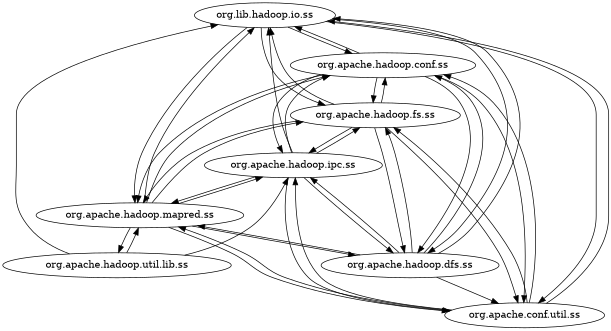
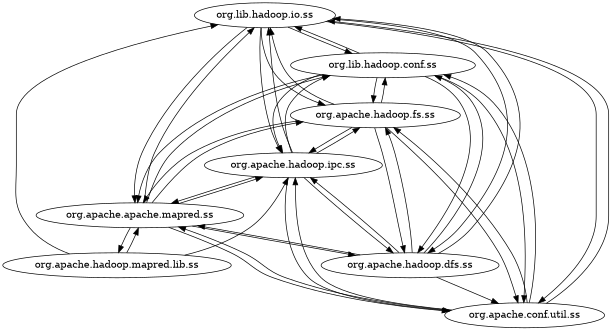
node "org.apache.hadoop.conf.ss": label "org.apache.hadoop.conf.ss" -> "org.lib.hadoop.conf.ss"
edge "org.lib.hadoop.io.ss" -> "org.apache.hadoop.ipc.ss": added
node "org.apache.hadoop.mapred.ss": label "org.apache.hadoop.mapred.ss" -> "org.apache.apache.mapred.ss"
node "org.apache.hadoop.util.lib.ss": label "org.apache.hadoop.util.lib.ss" -> "org.apache.hadoop.mapred.lib.ss"
